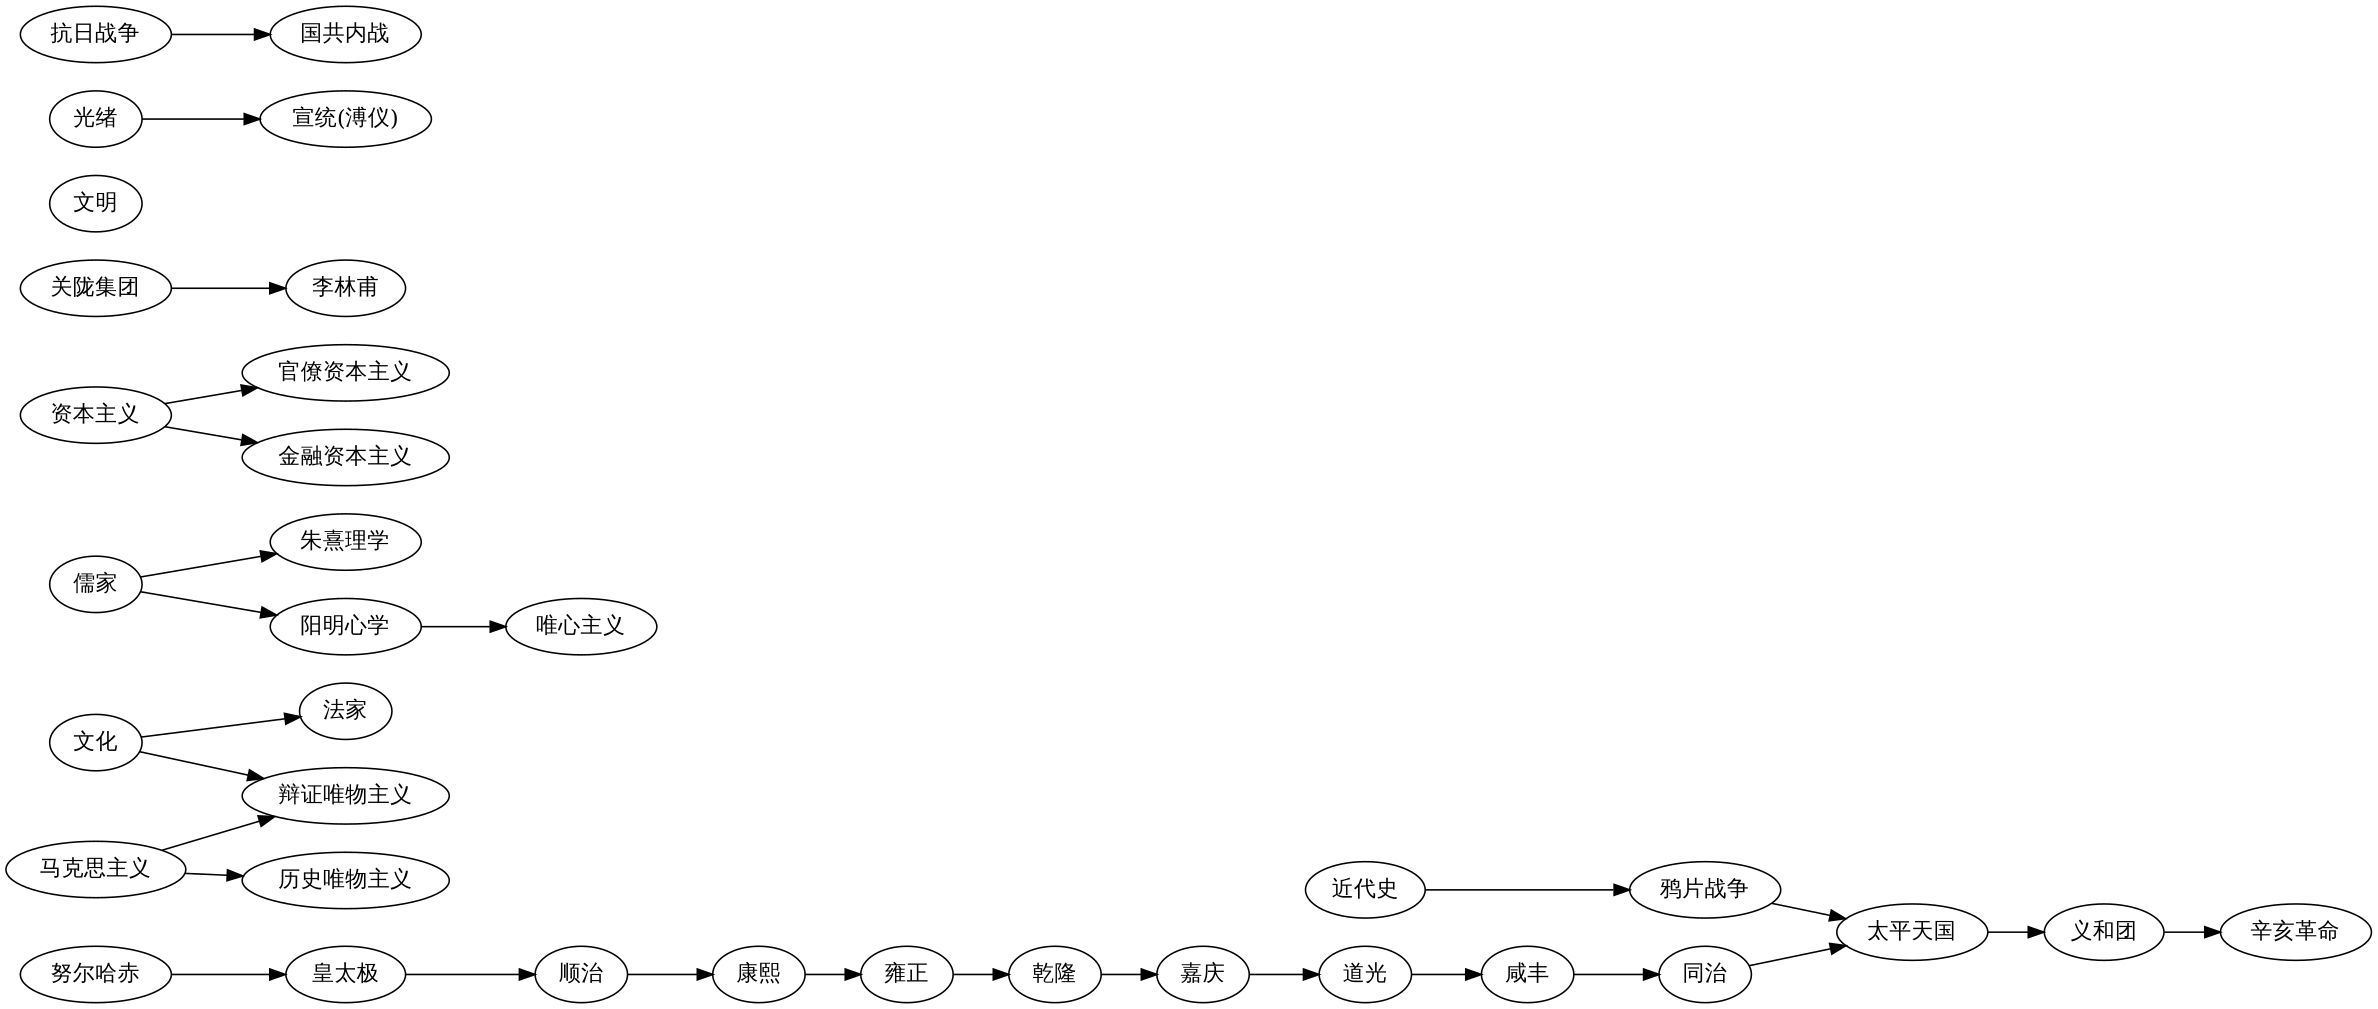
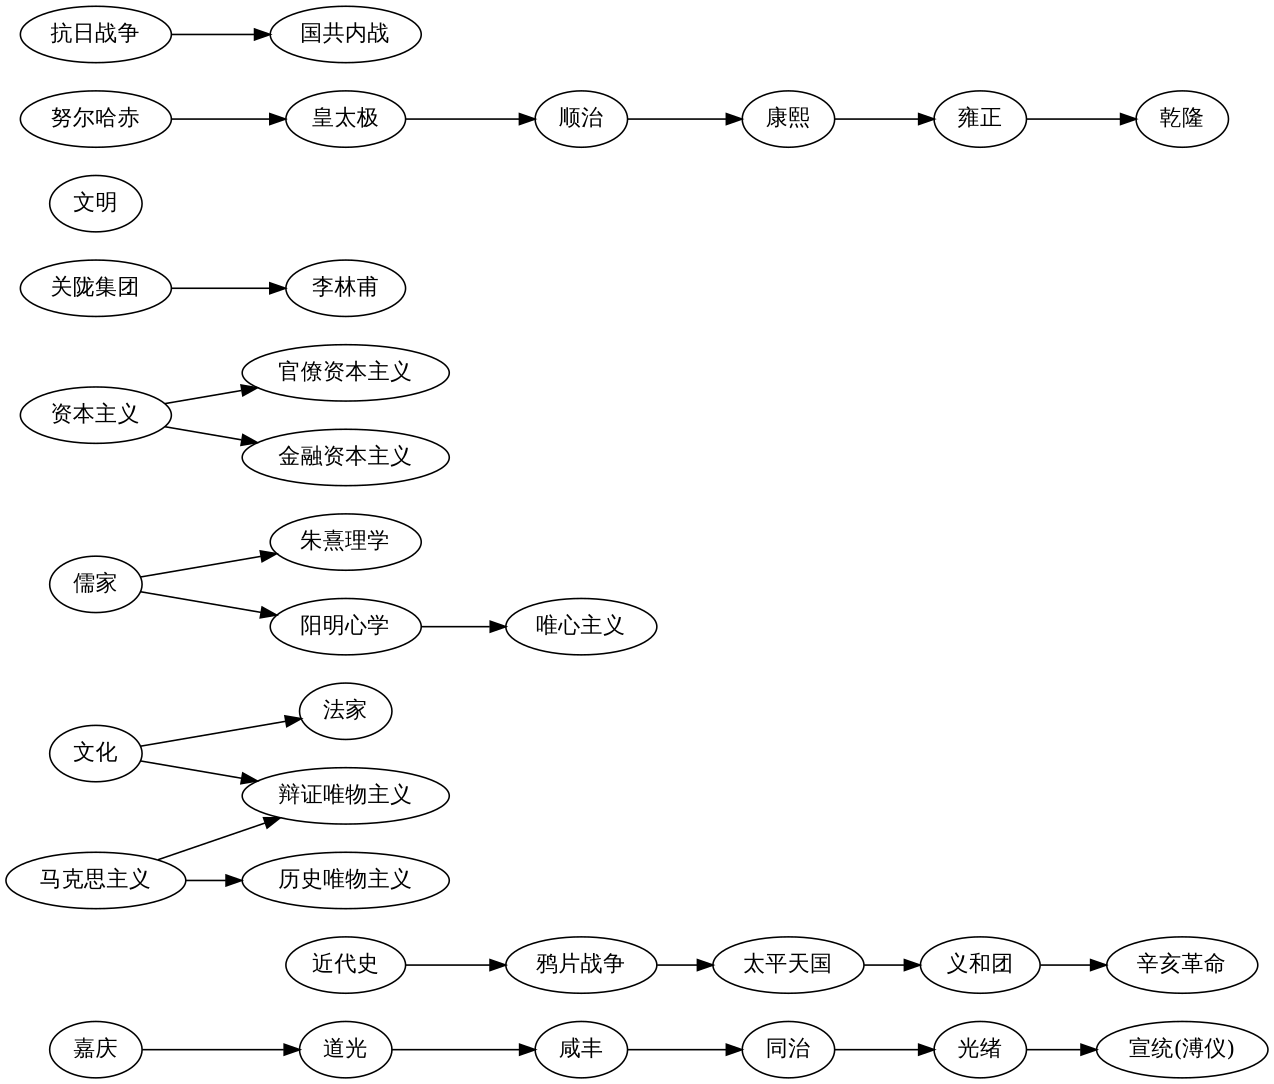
edge "同治" -> "太平天国": now "同治" -> "光绪"
edge "乾隆" -> "嘉庆": removed
